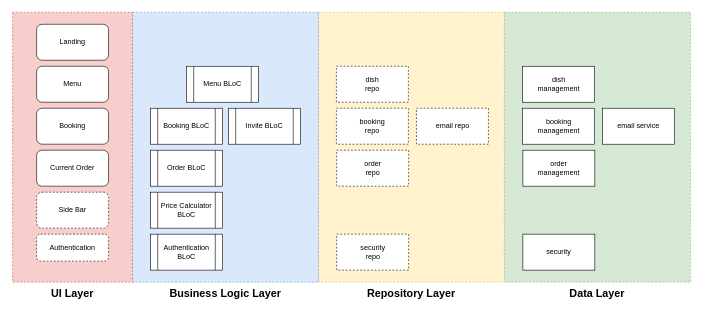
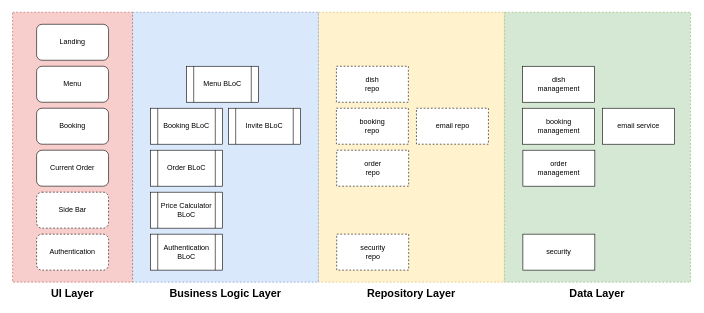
node "Authentication": size 72x27 -> 72x36
